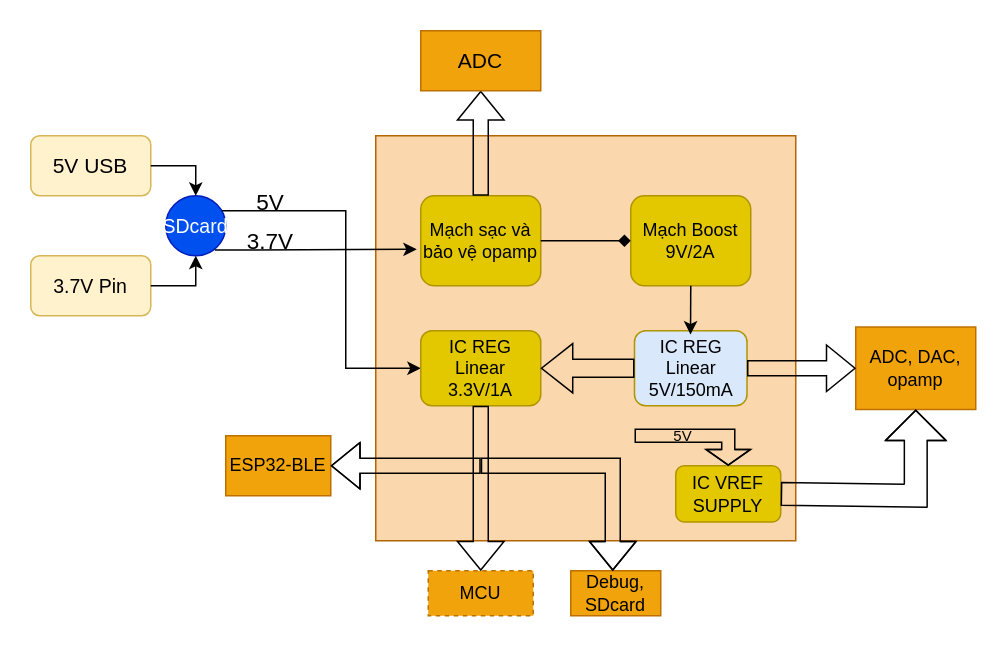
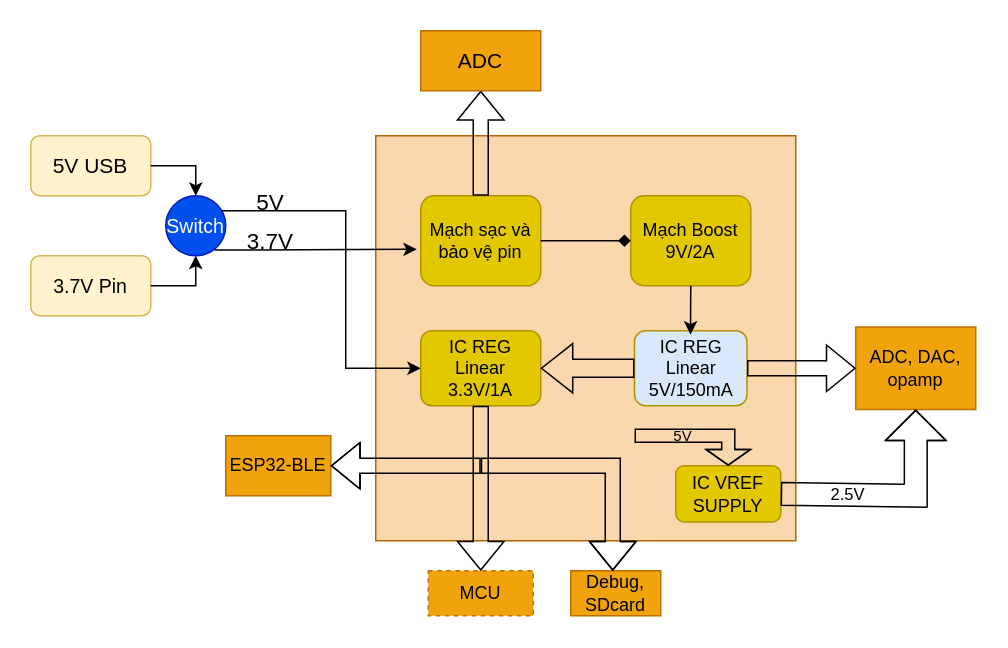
node "SDcard": label "SDcard" -> "Switch"
node "Mạch sạc và bảo vệ opamp": label "Mạch sạc và bảo vệ opamp" -> "Mạch sạc và bảo vệ pin"
node "2.5V": added
